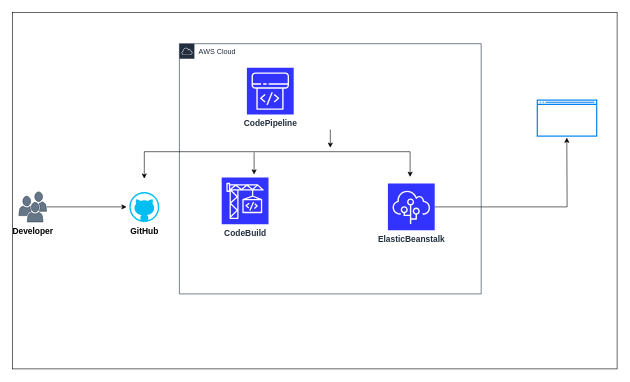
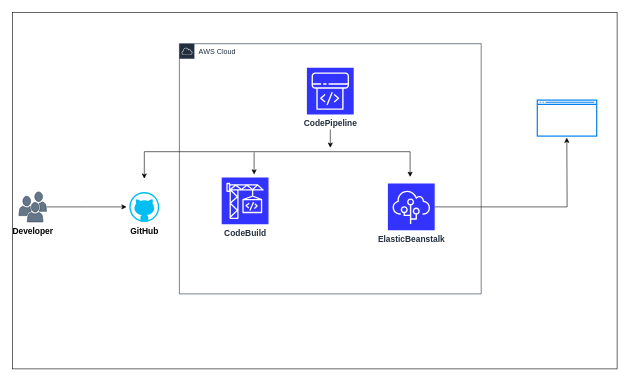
node "CodePipeline": moved (270, 91) -> (330, 91)
